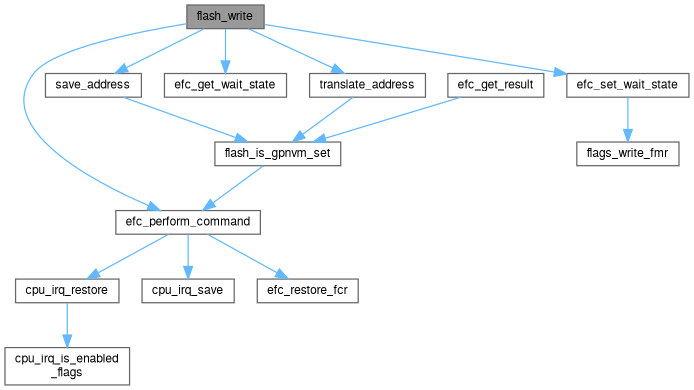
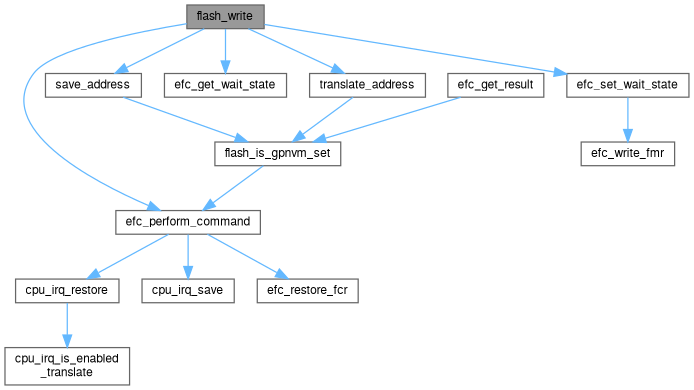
node "flags_write_fmr": label "flags_write_fmr" -> "efc_write_fmr"
node "cpu_irq_is_enabled _flags": label "cpu_irq_is_enabled _flags" -> "cpu_irq_is_enabled _translate"
